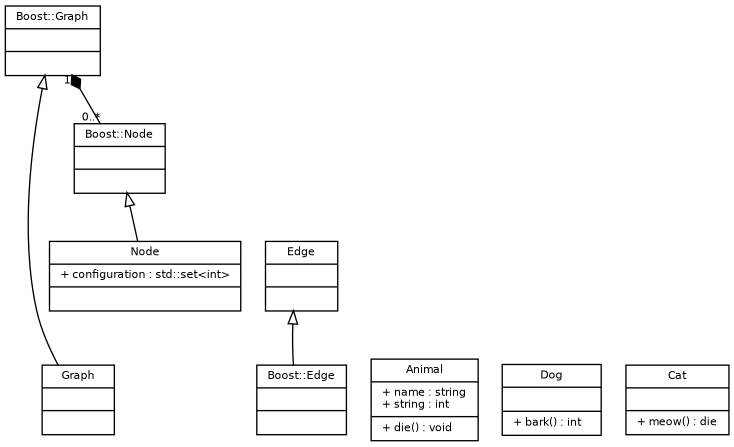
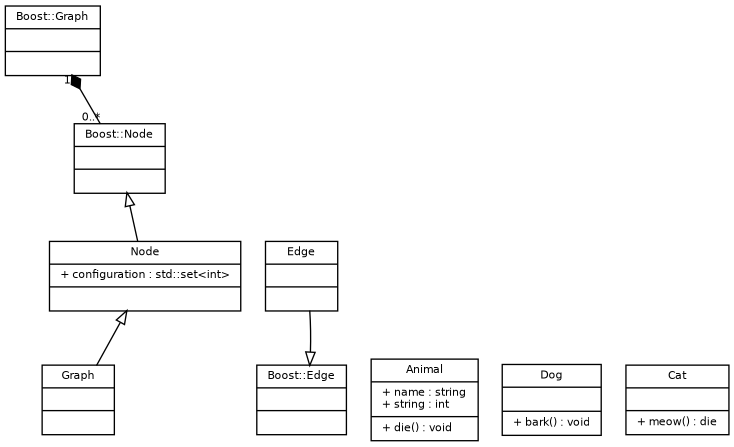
edge "Graph" -> "Boost::Graph": now "Graph" -> "Node"
edge "Boost::Edge" -> "Edge": reversed
node "Dog": text "+ bark() : int" -> "+ bark() : void"
